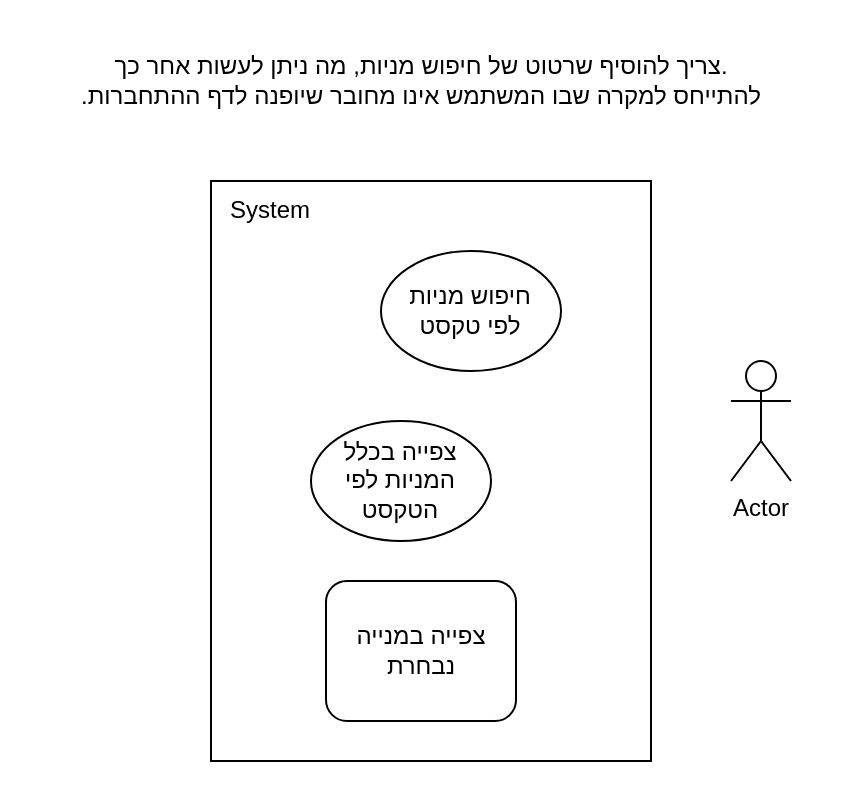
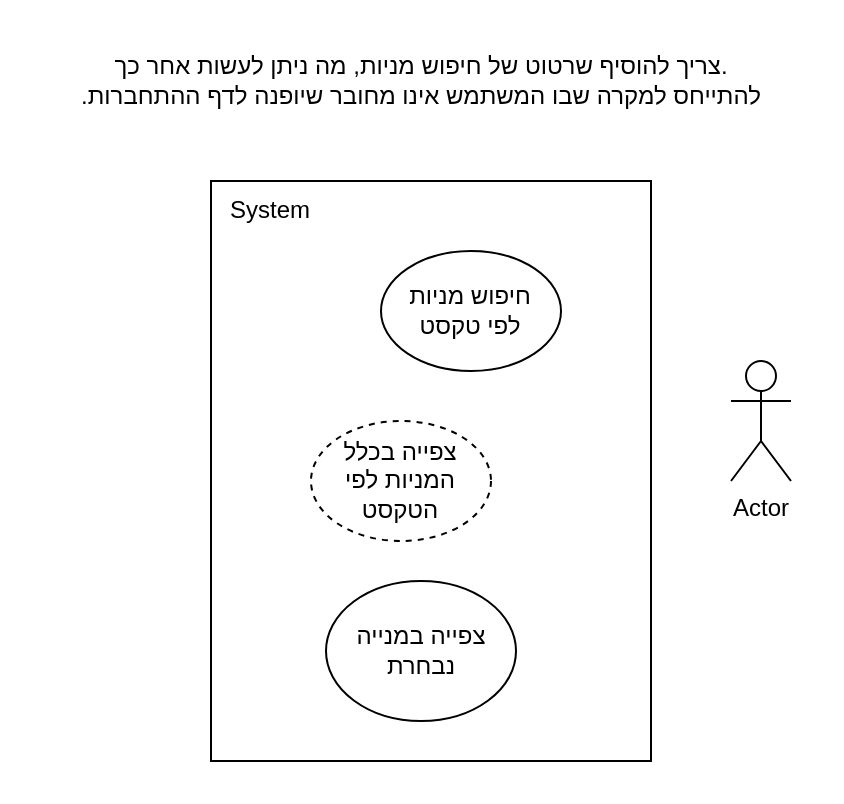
node "צפייה בכלל המניות לפי הטקסט": style solid -> dashed
node "צפייה במנייה נבחרת": shape rounded rectangle -> ellipse
